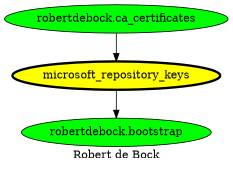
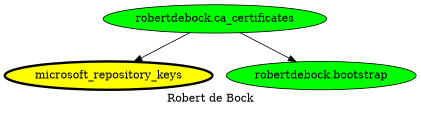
edge "microsoft_repository_keys" -> "robertdebock.bootstrap": now "robertdebock.ca_certificates" -> "robertdebock.bootstrap"
